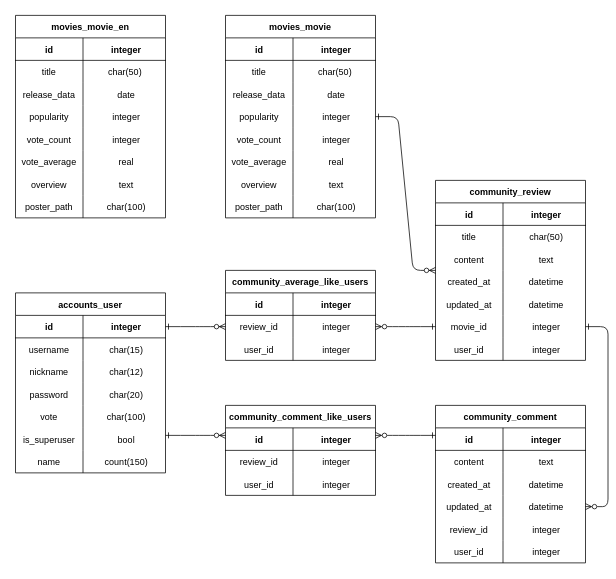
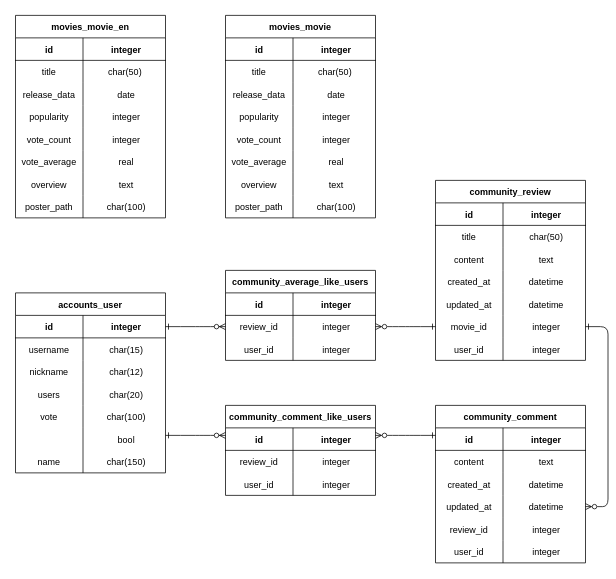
edge "movies_movie" -- "community_review": removed
node "password": label "password" -> "users"
node "is_superuser": removed
node "count(150)": label "count(150)" -> "char(150)"
